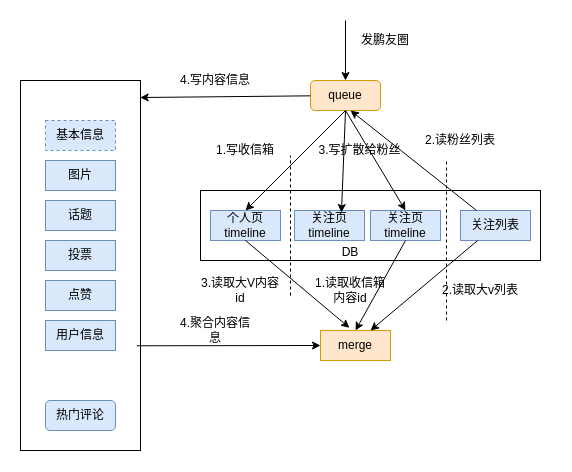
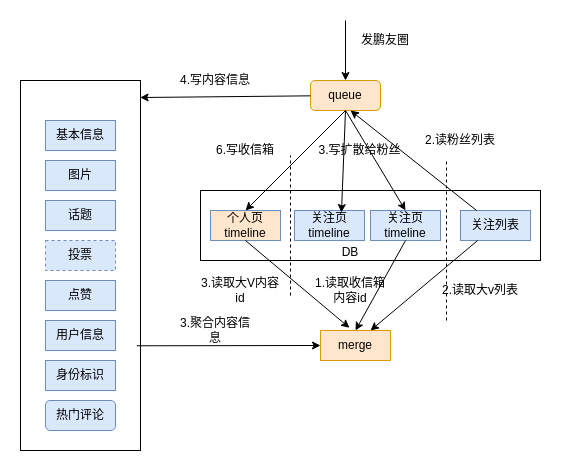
node "基本信息": style dashed -> solid
node "1.写收信箱": label "1.写收信箱" -> "6.写收信箱"
node "个人页timeline": fillcolor #dae8fc -> #ffe6cc
node "投票": style solid -> dashed
node "4.聚合内容信息": label "4.聚合内容信息" -> "3.聚合内容信息"
node "身份标识": added
